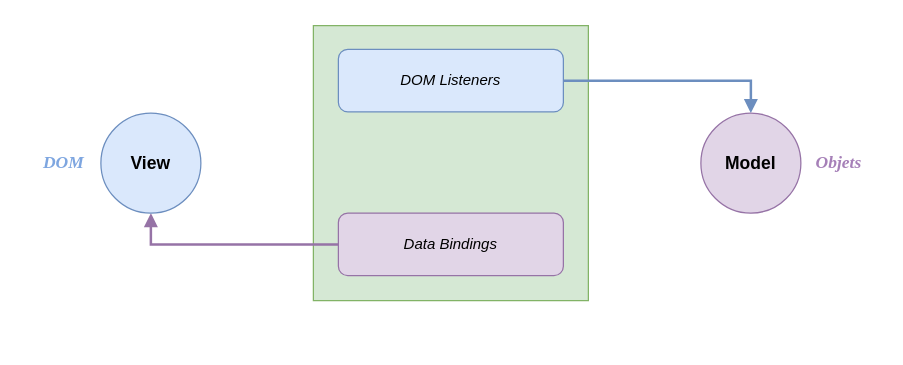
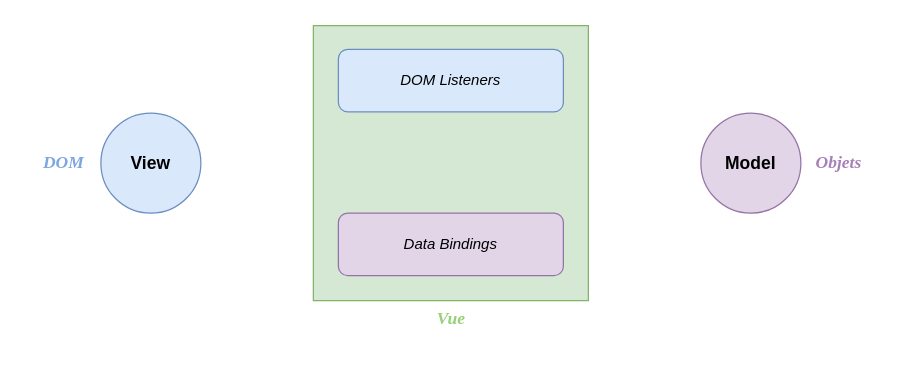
edge "DOM Listeners" -> "Model": removed
edge "Data Bindings" -> "View": removed
node "Vue": added
